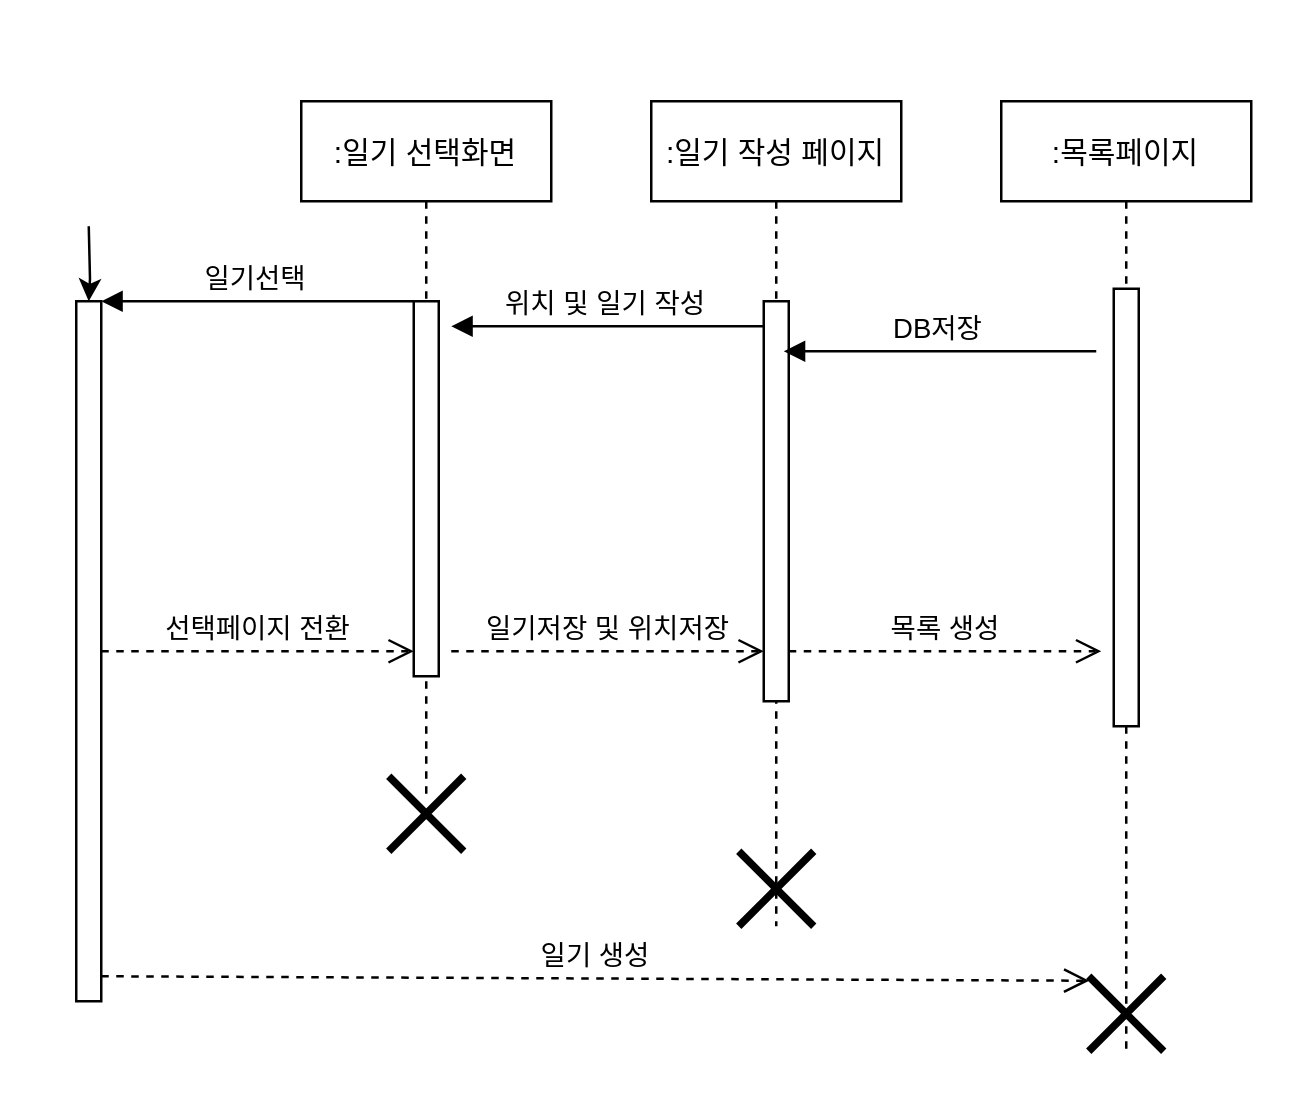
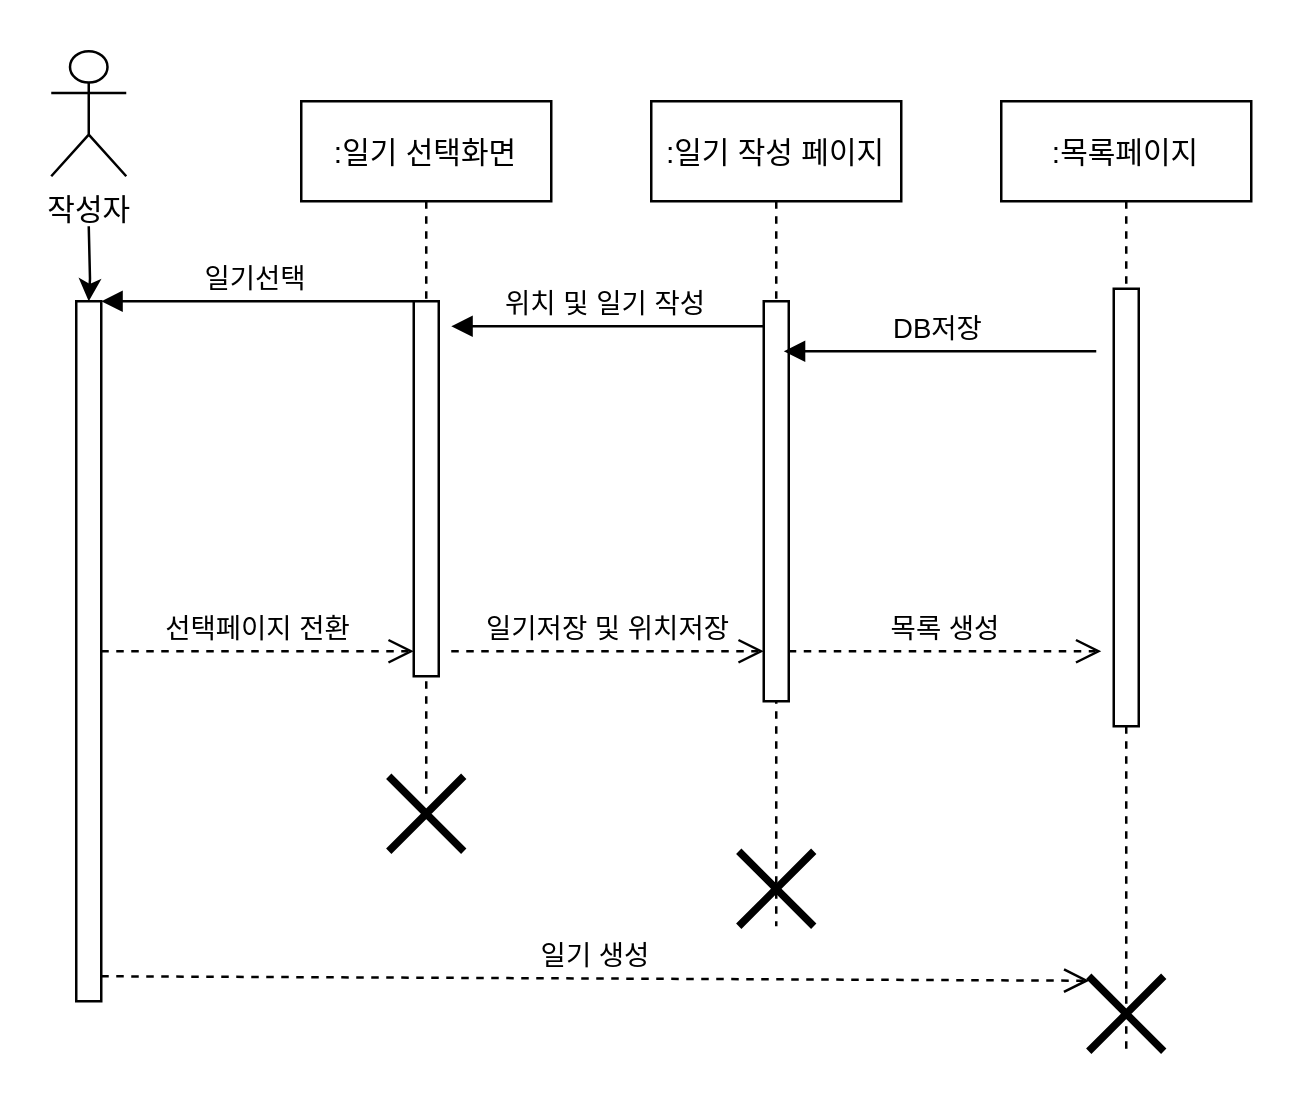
node "작성자": added
